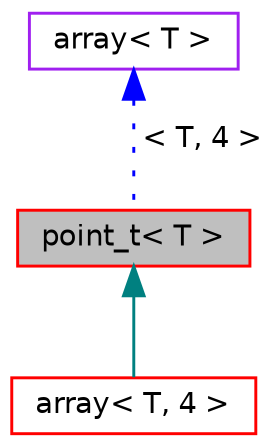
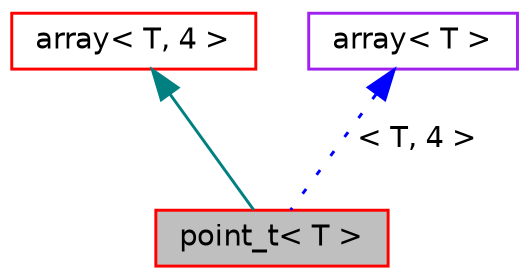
edge "array< T, 4 >" -> "point_t< T >": reversed
